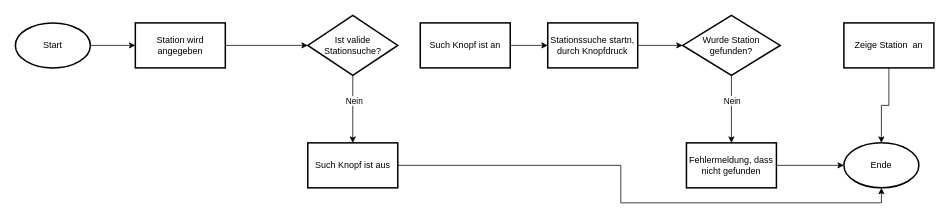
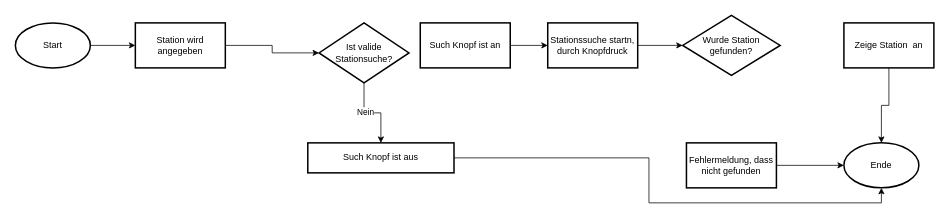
node "Ist valide Stationsuche?": moved (353, 45) -> (364, 53)
edge "Wurde Station gefunden?" -> "Fehlermeldung, dass nicht gefunden": removed, label "Nein"
node "Such Knopf ist aus": size 90x45 -> 146x30
